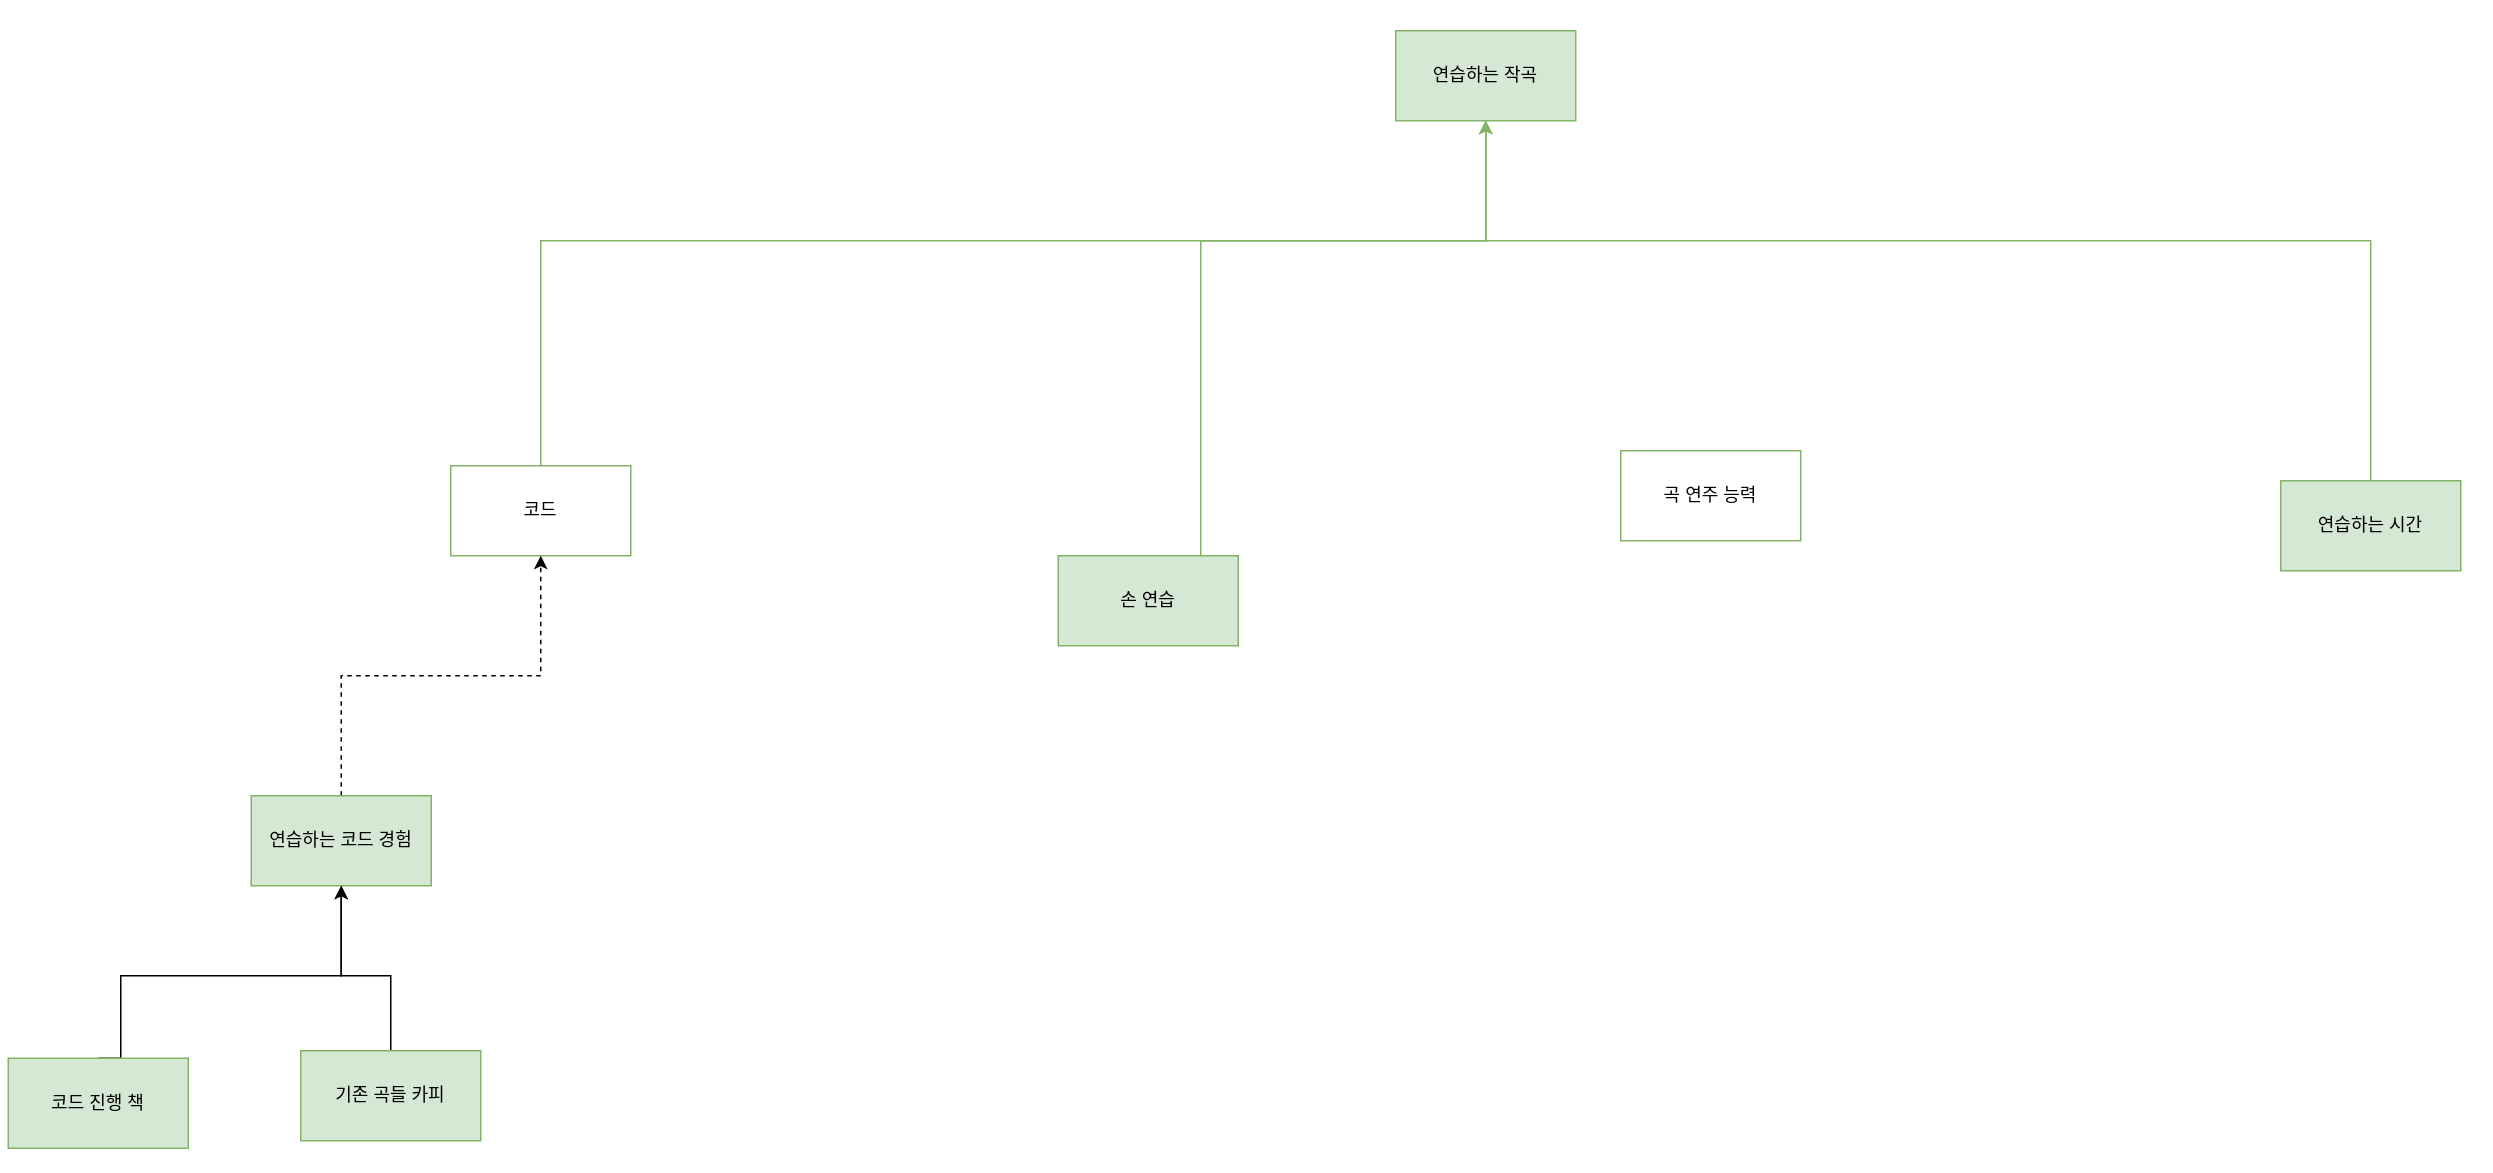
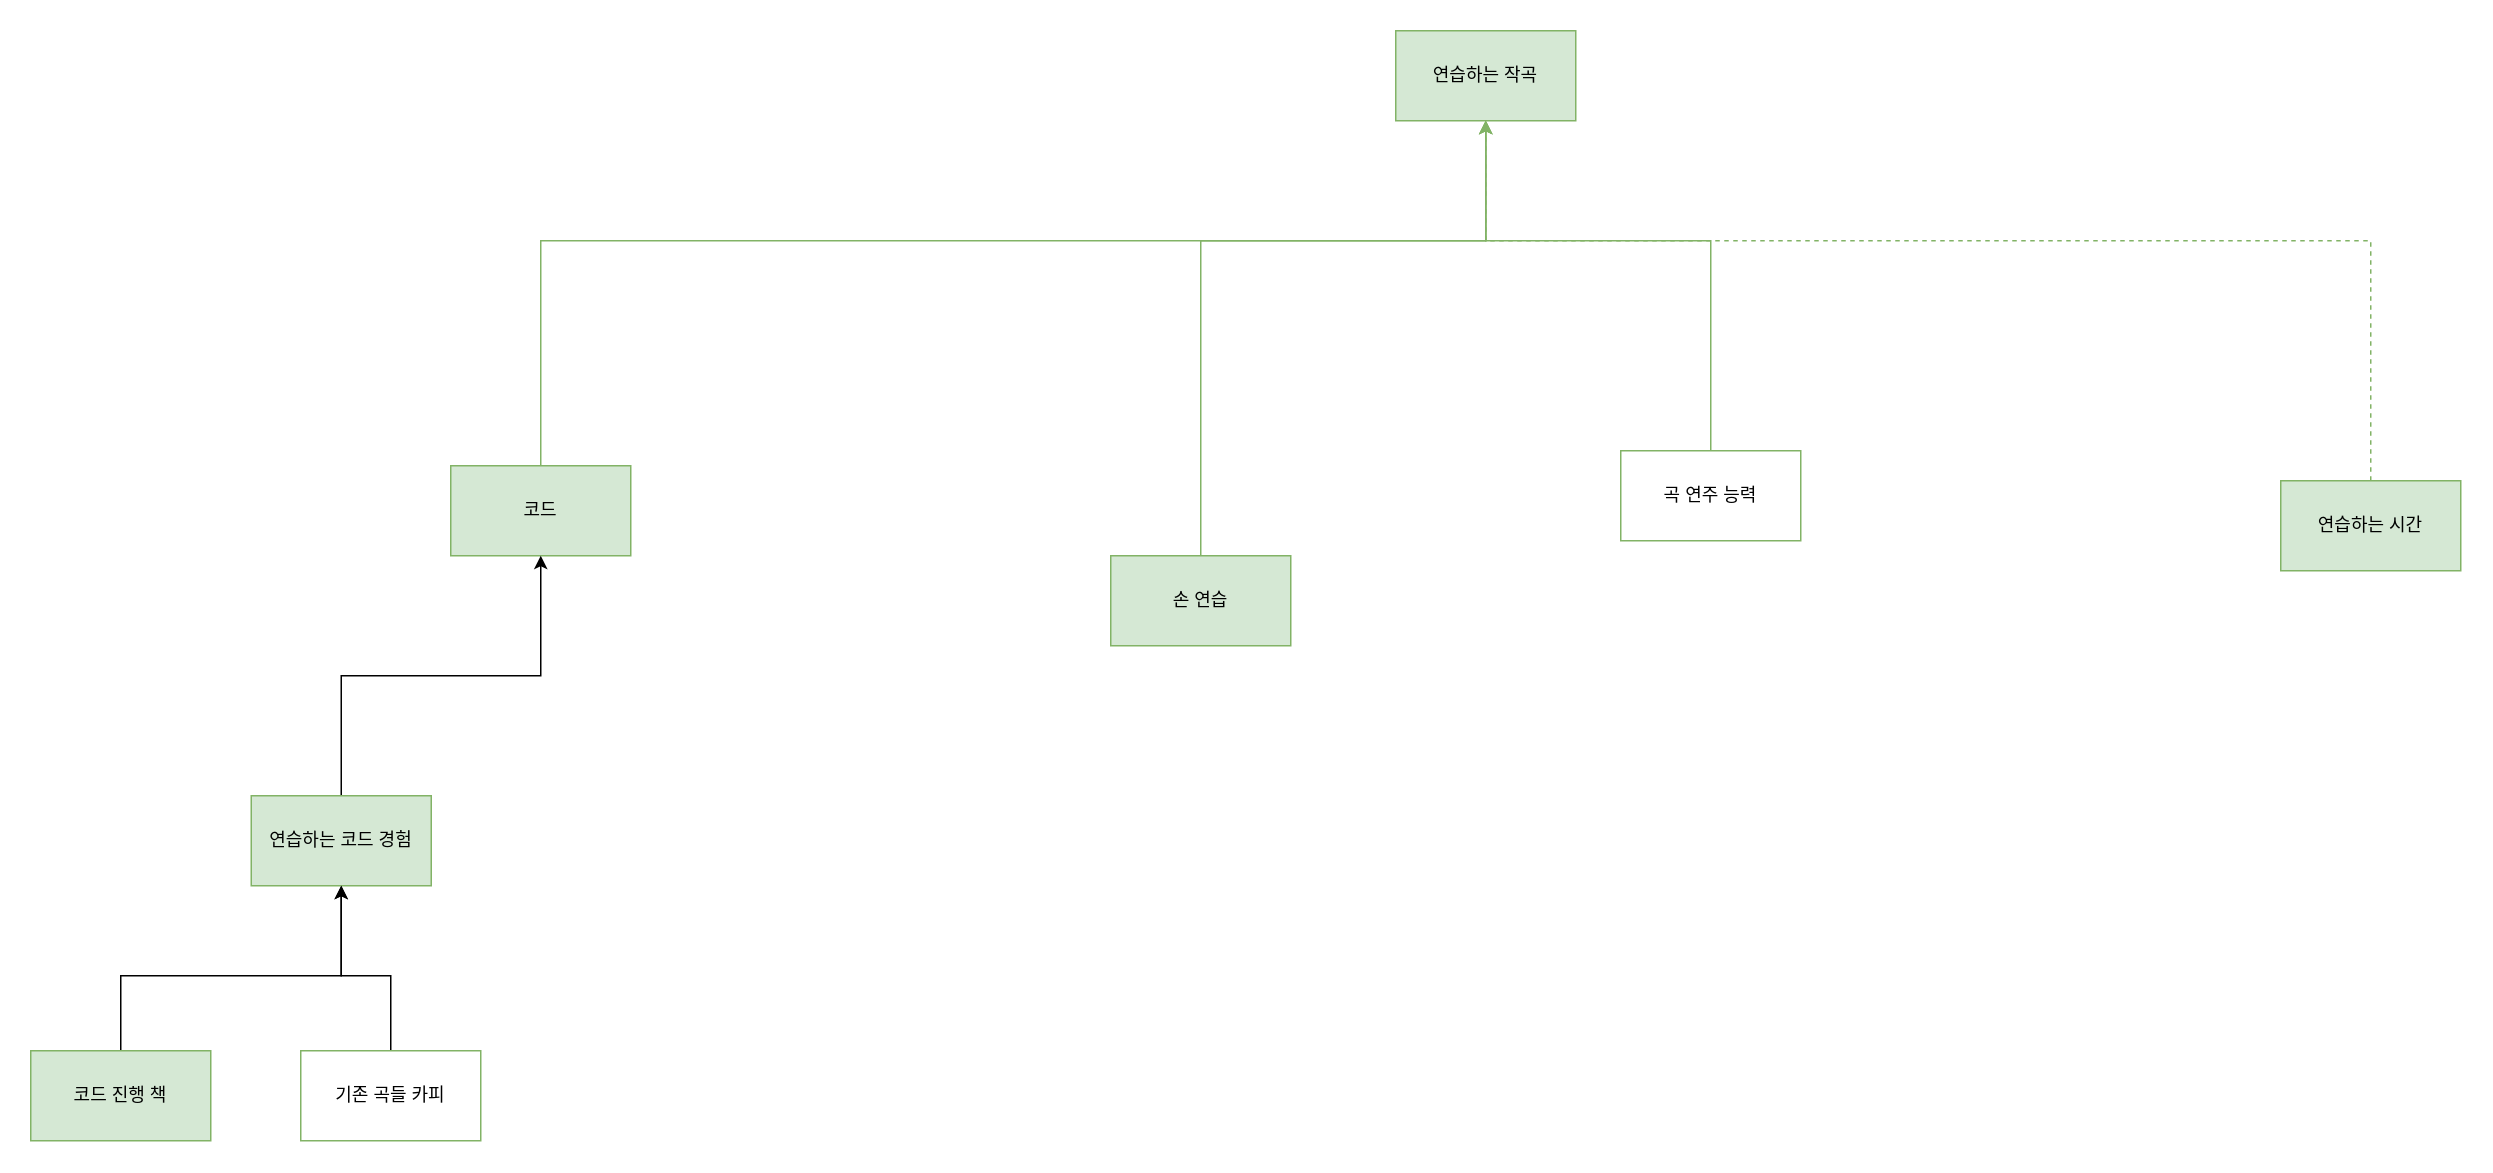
edge "연습하는 시간" -> "연습하는 작곡": style solid -> dashed
edge "곡 연주 능력" -> "연습하는 작곡": added
node "코드": fillcolor #ffffff -> #d5e8d4
node "손 연습": moved (1148, 601) -> (1201, 601)
edge "연습하는 코드 경험" -> "코드": style dashed -> solid
node "기존 곡들 카피": fillcolor #d5e8d4 -> #ffffff
node "코드 진행 책": moved (98, 1103) -> (121, 1096)
